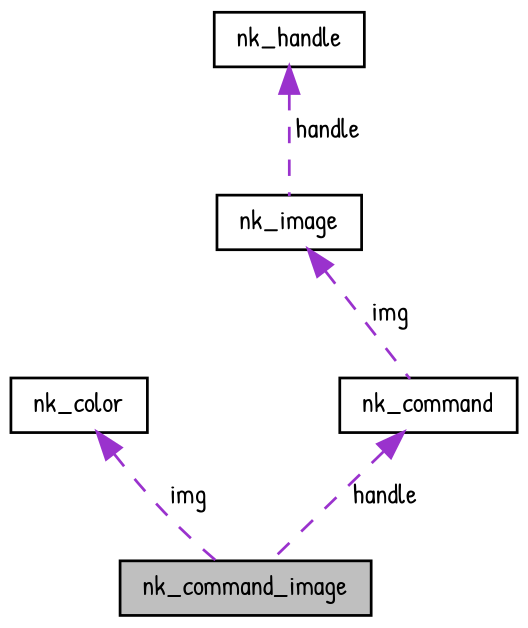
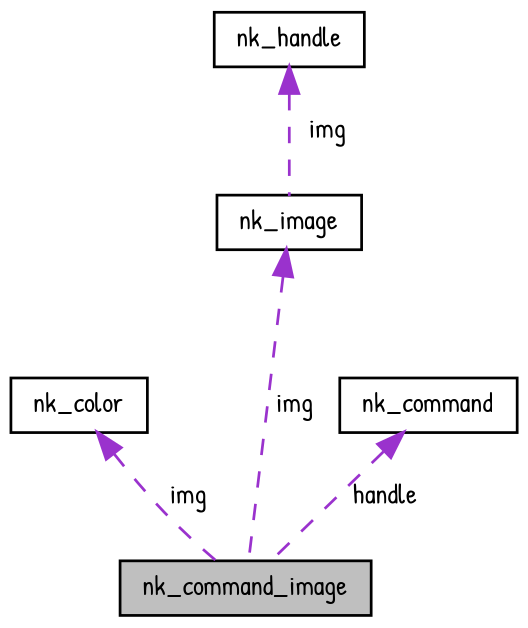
edge "nk_image" -> "nk_handle": label " handle" -> " img"
edge "nk_command" -> "nk_image": now "nk_command_image" -> "nk_image"
